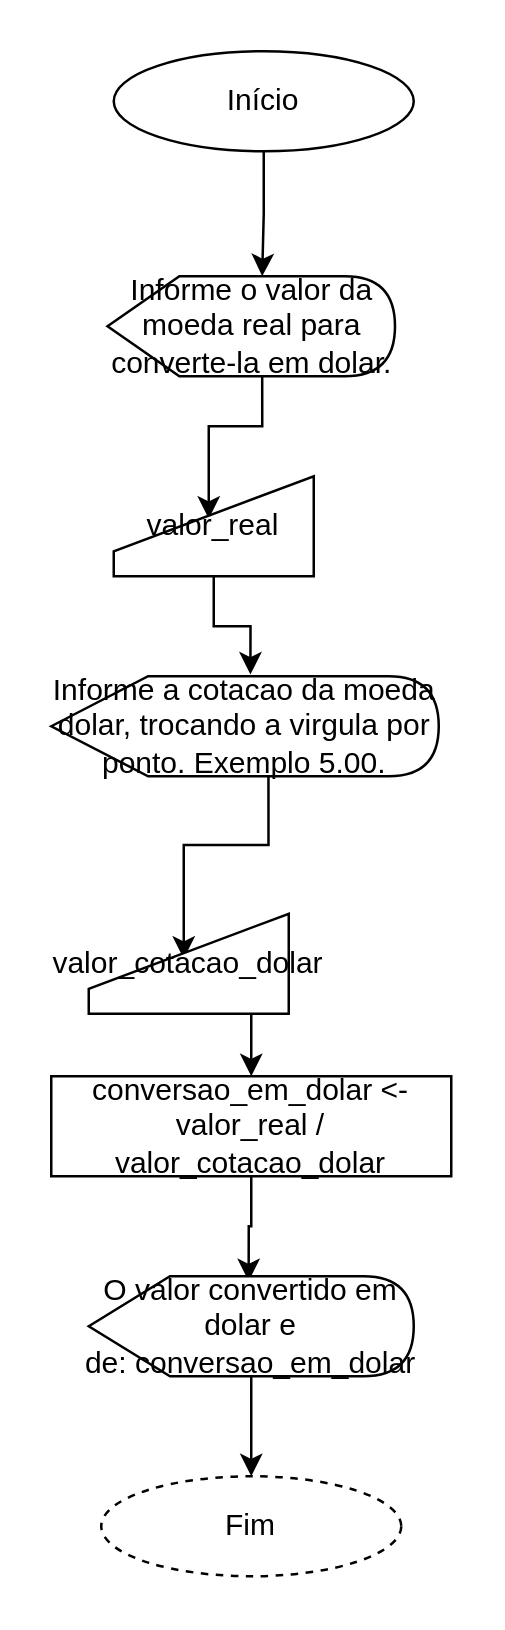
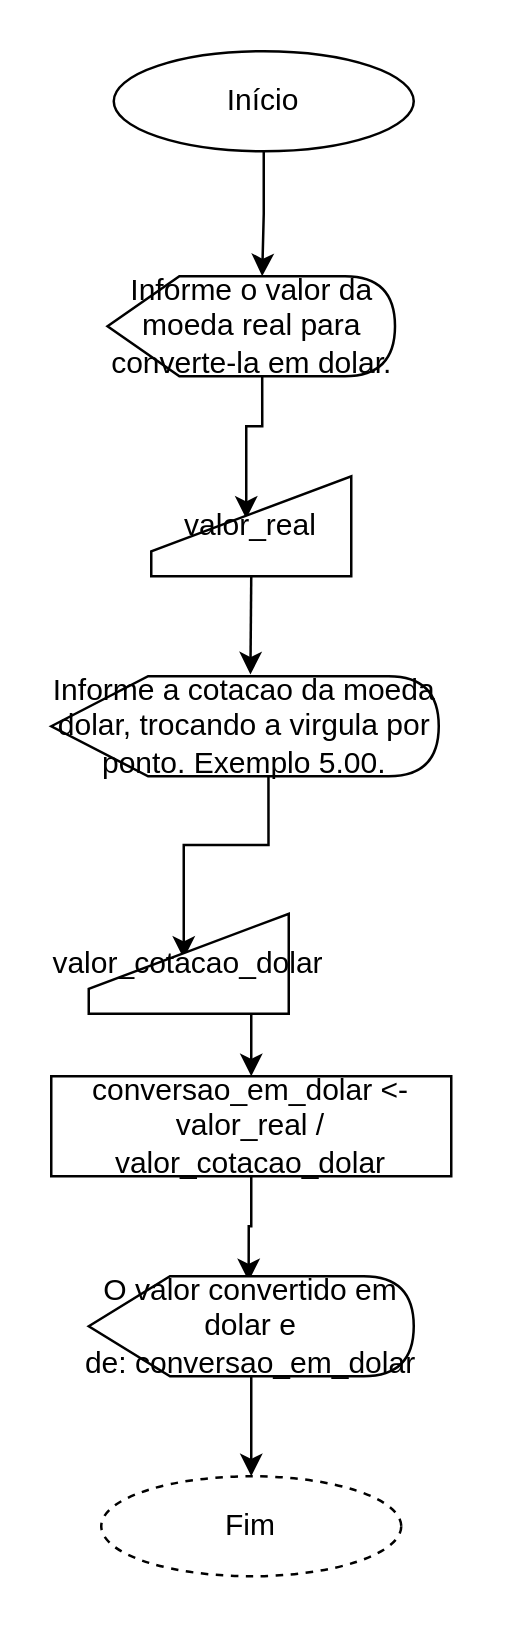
node "valor_real": moved (214, 526) -> (251, 526)
